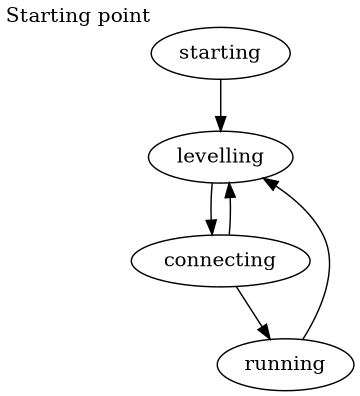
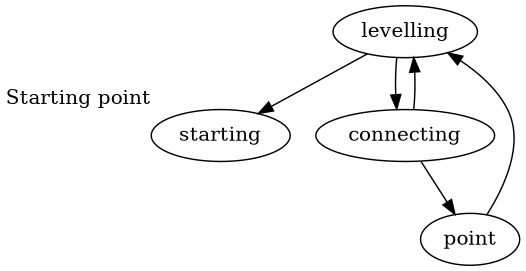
edge "starting Starting point" -> "levelling": reversed
node "running": label "running" -> "point"
